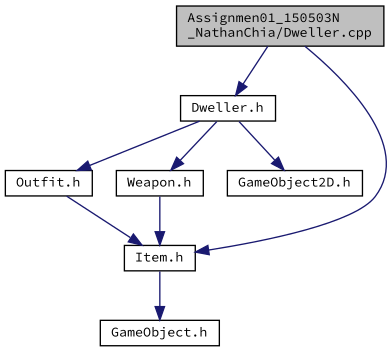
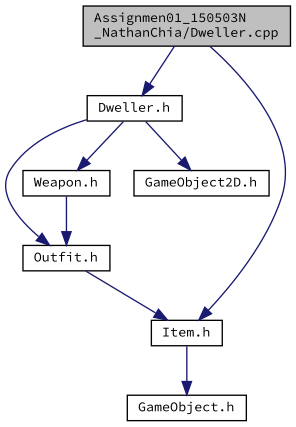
edge "Weapon.h" -> "Item.h": now "Weapon.h" -> "Outfit.h"
